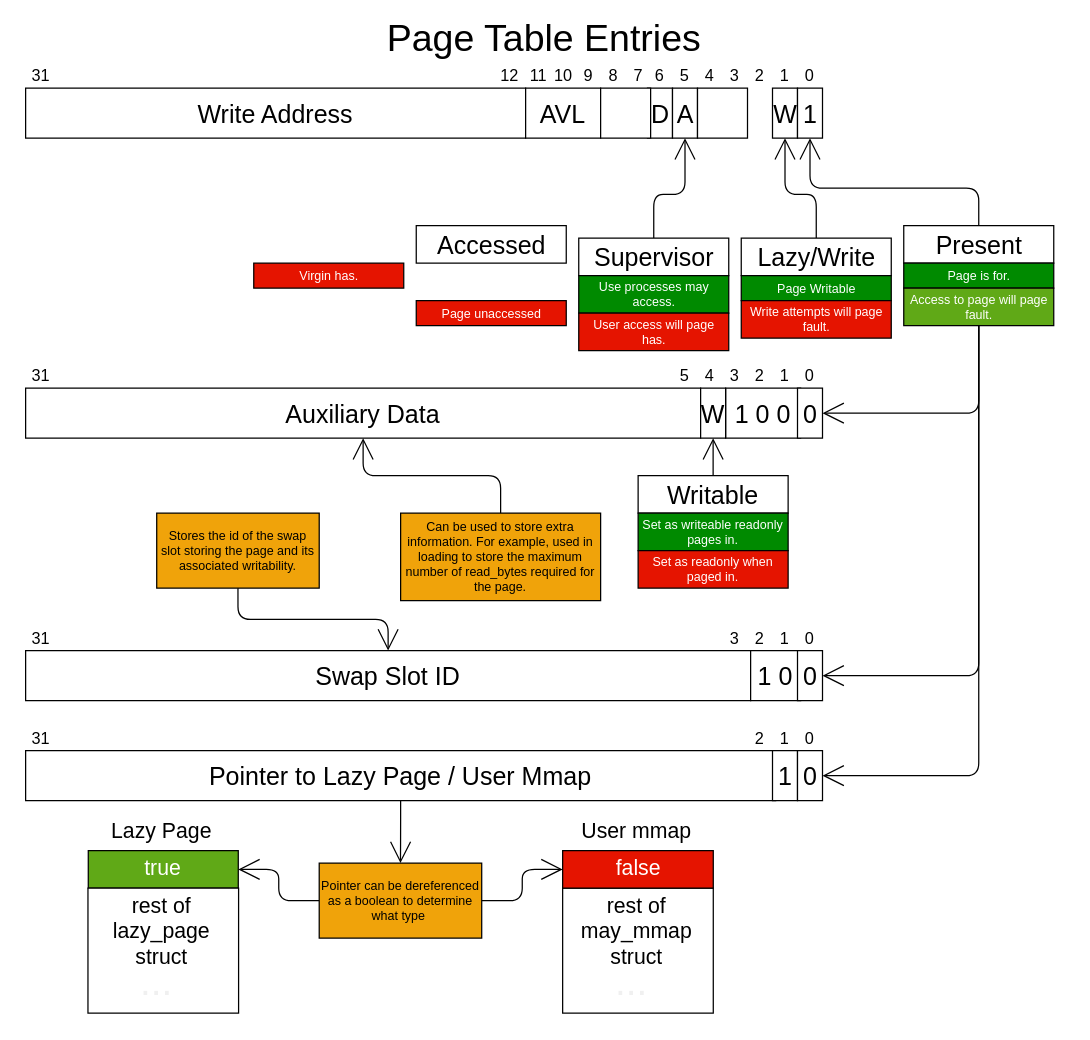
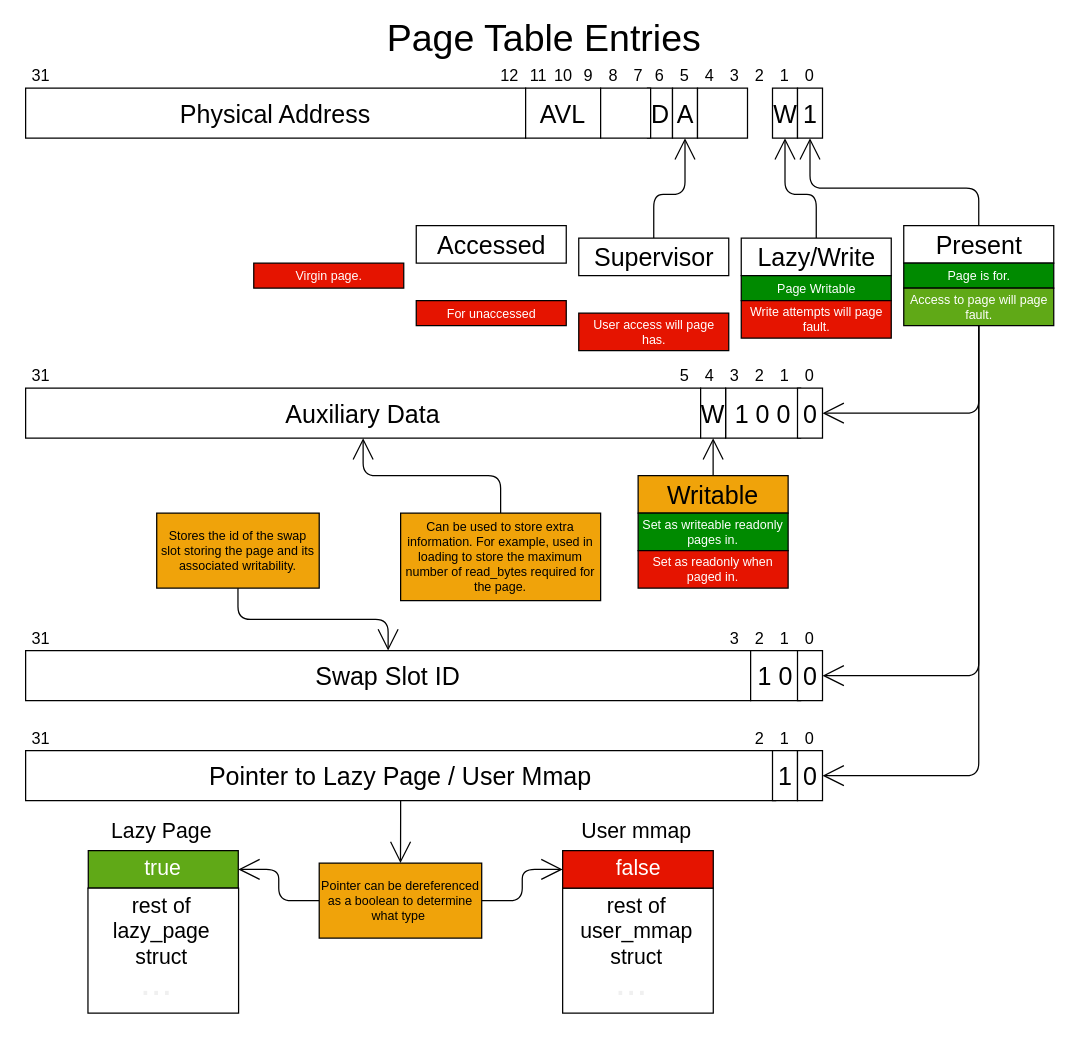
node "Write Address": label "Write Address" -> "Physical Address"
node "Virgin has.": label "Virgin has." -> "Virgin page."
node "Use processes may access.": removed
node "Page unaccessed": label "Page unaccessed" -> "For unaccessed"
node "Writable": fillcolor #ffffff -> #f0a30a
node "rest of may_mmap struct": label "rest of may_mmap struct" -> "rest of user_mmap struct"
